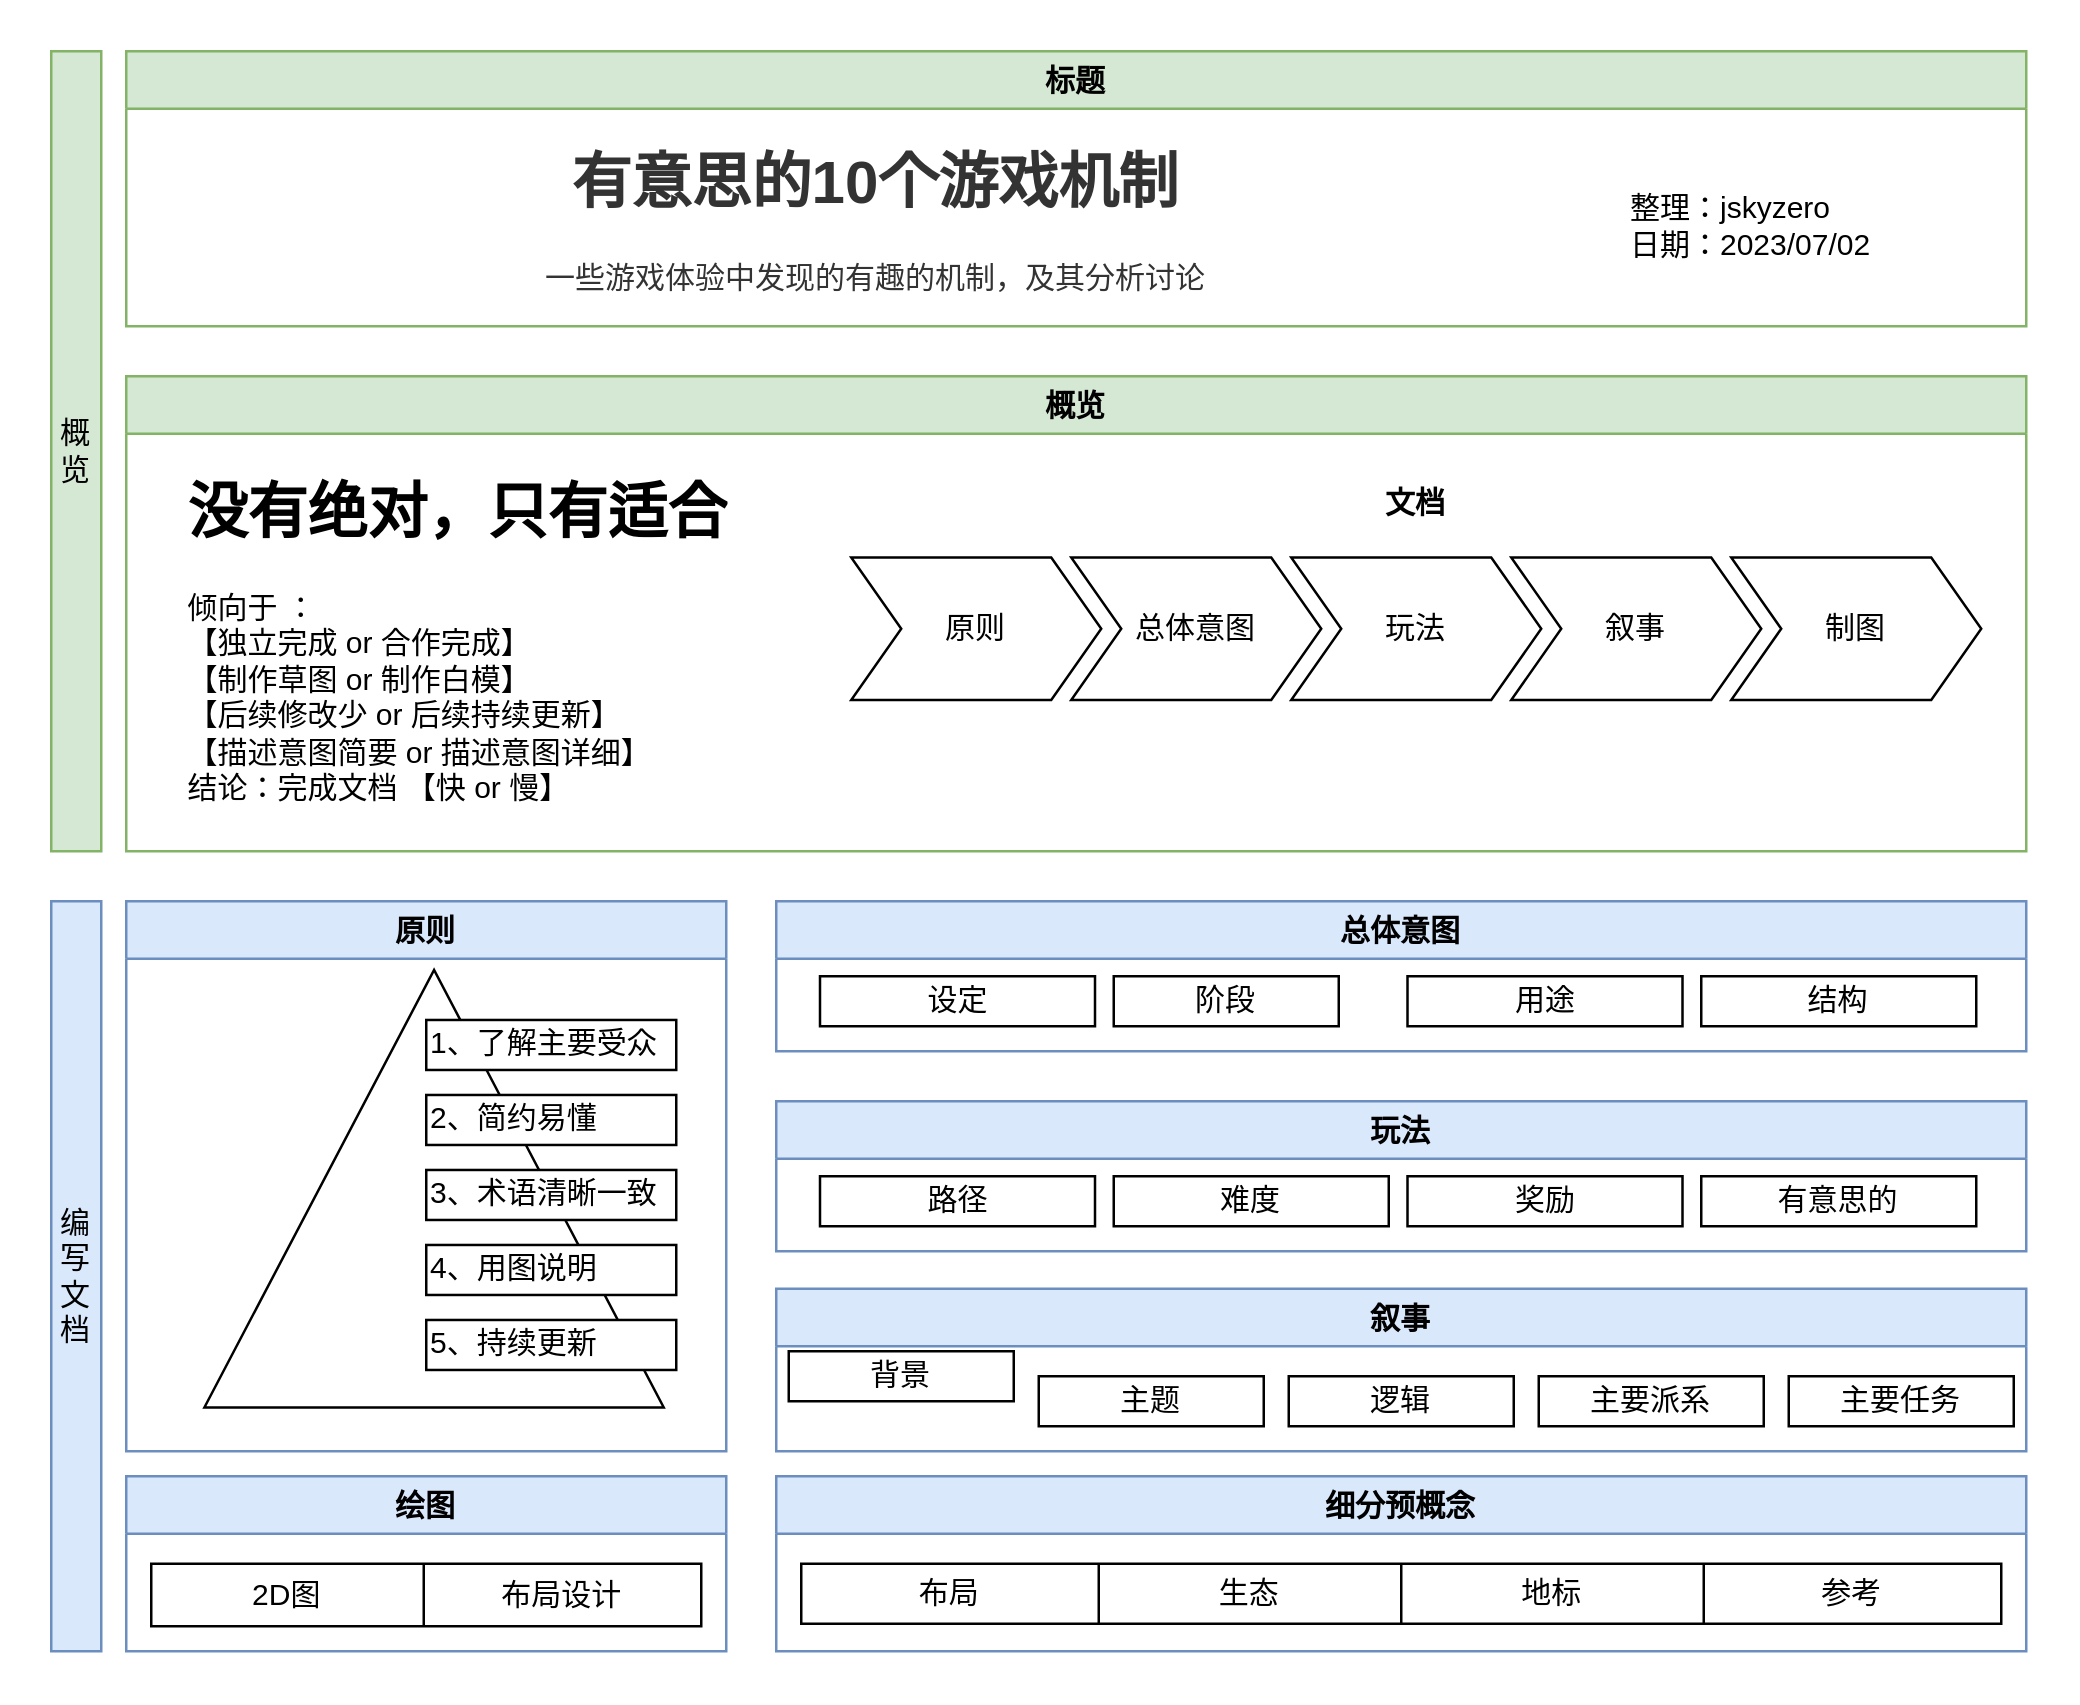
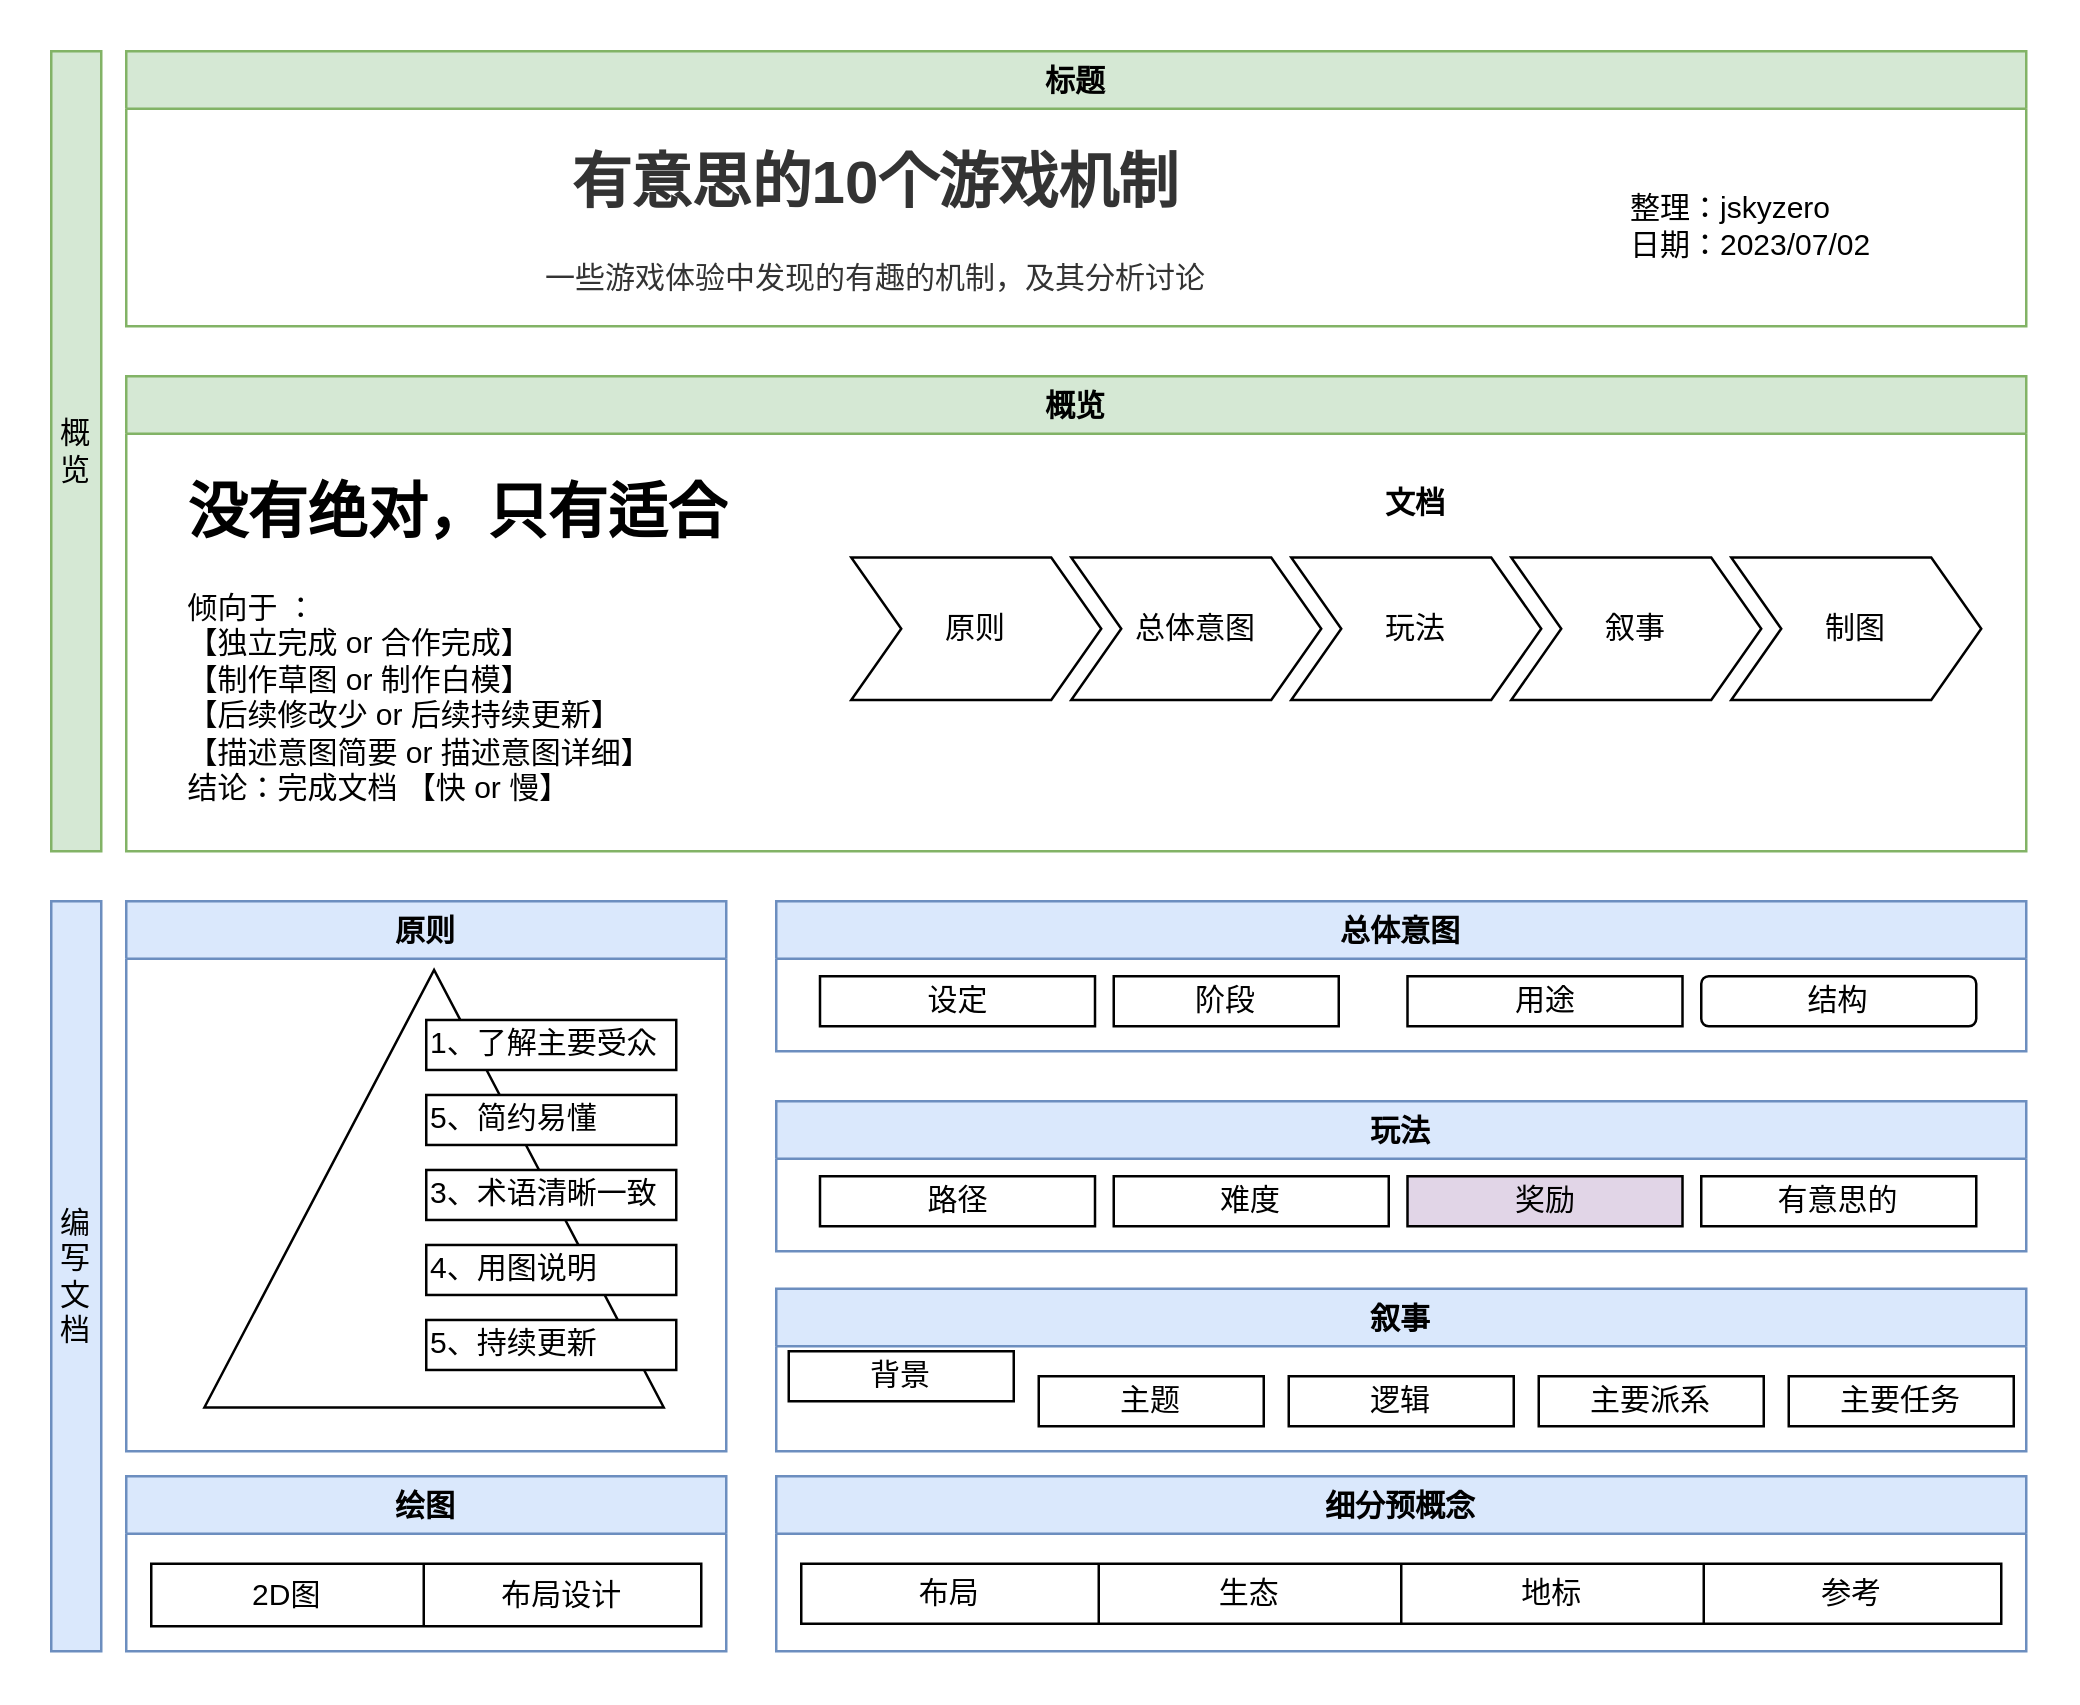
node "结构": shape rectangle -> rounded rectangle
node "2、简约易懂": label "2、简约易懂" -> "5、简约易懂"
node "奖励": fillcolor #ffffff -> #e1d5e7
